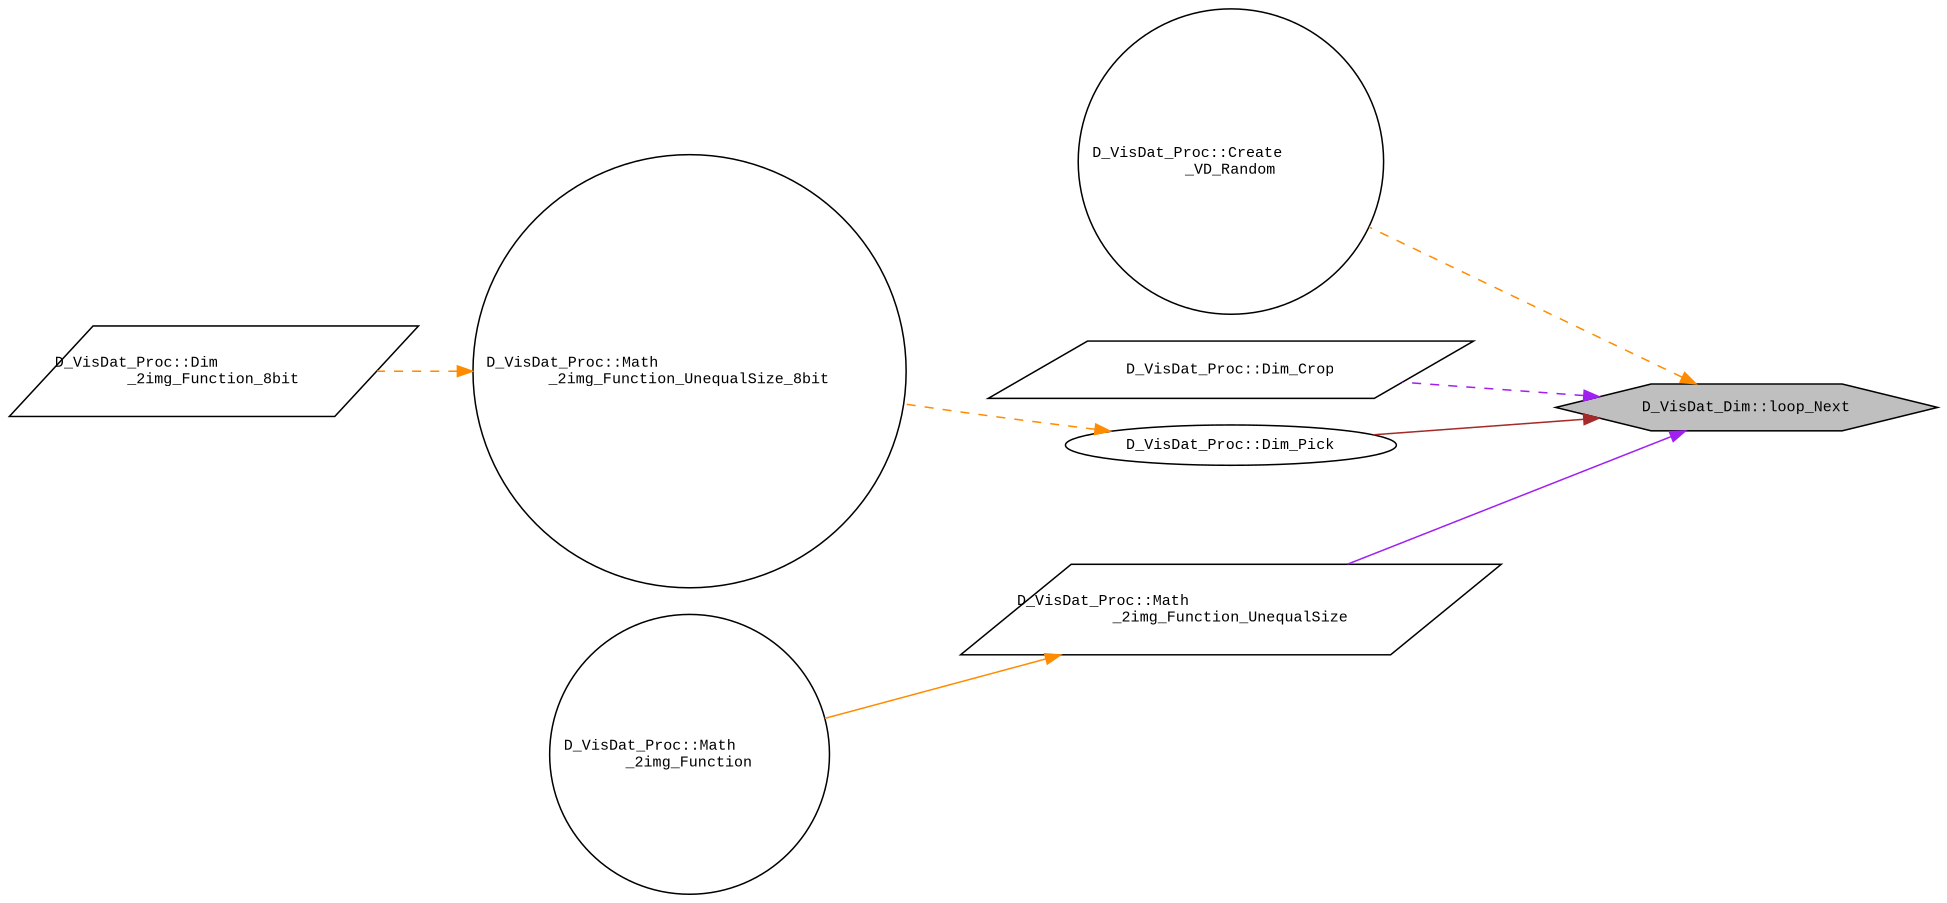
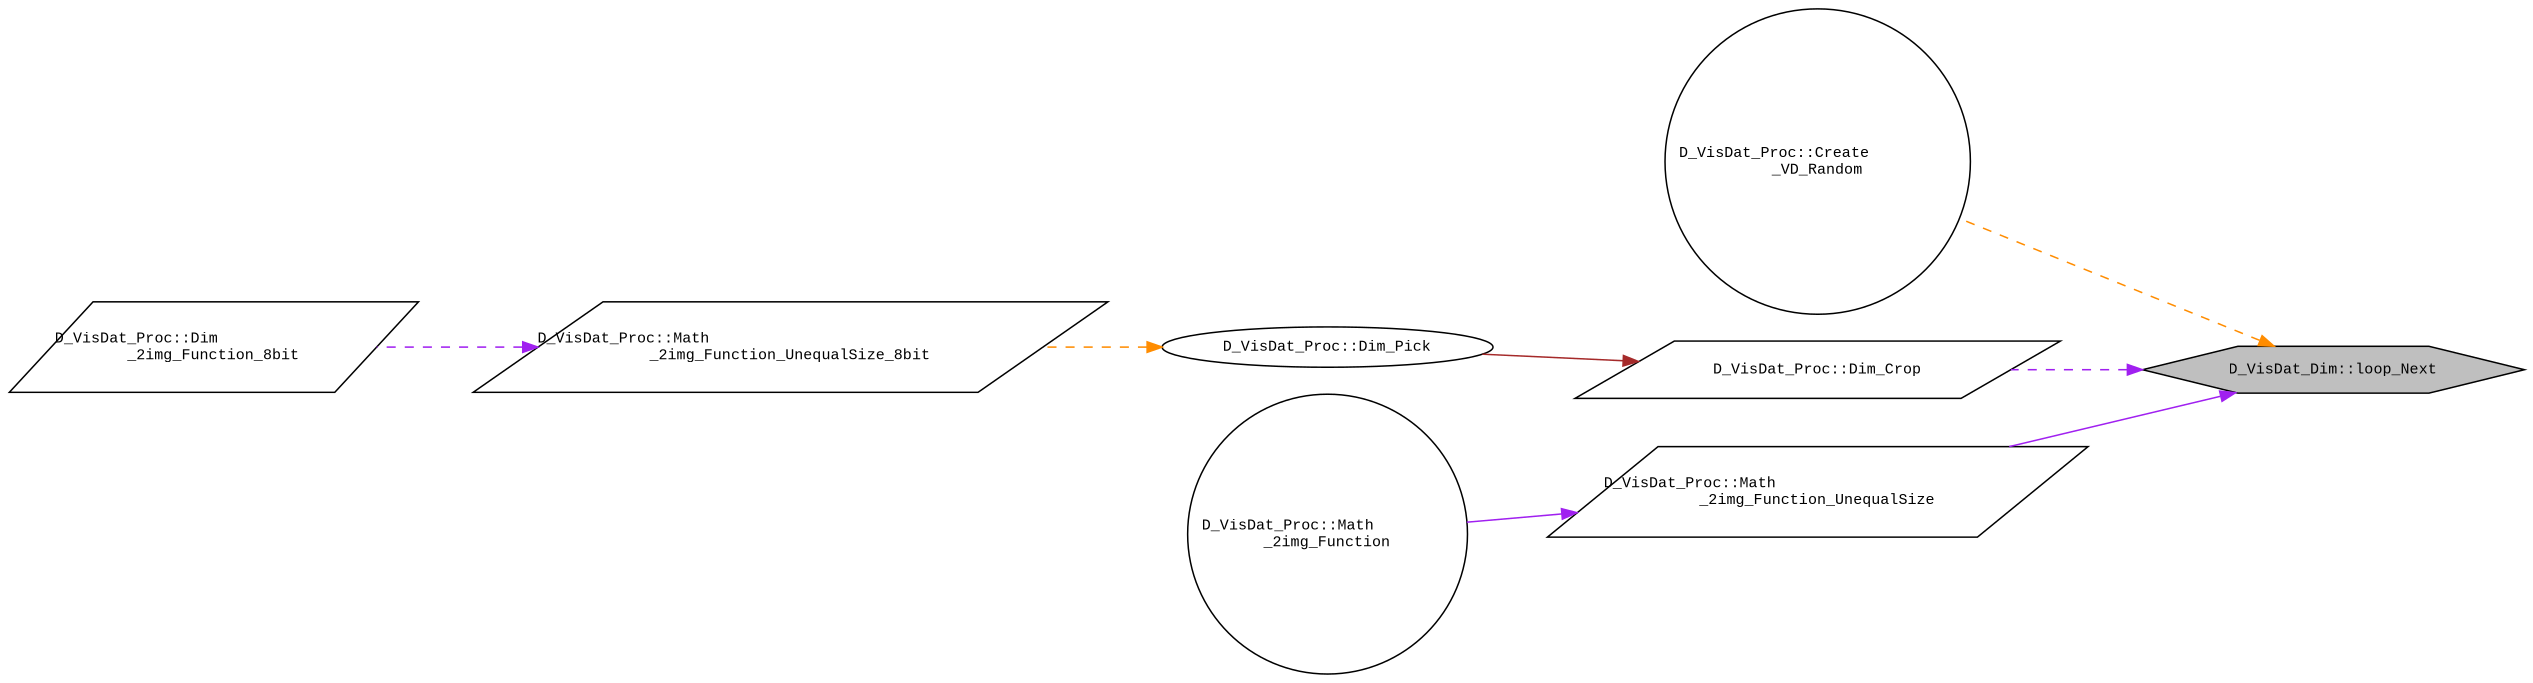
edge "D_VisDat_Proc::Dim _2img_Function_8bit" -> "D_VisDat_Proc::Math _2img_Function_UnequalSize_8bit": color darkorange -> purple
node "D_VisDat_Proc::Math _2img_Function_UnequalSize_8bit": shape circle -> parallelogram
edge "D_VisDat_Proc::Dim_Pick" -> "D_VisDat_Dim::loop_Next": now "D_VisDat_Proc::Dim_Pick" -> "D_VisDat_Proc::Dim_Crop"
edge "D_VisDat_Proc::Math _2img_Function" -> "D_VisDat_Proc::Math _2img_Function_UnequalSize": color darkorange -> purple
